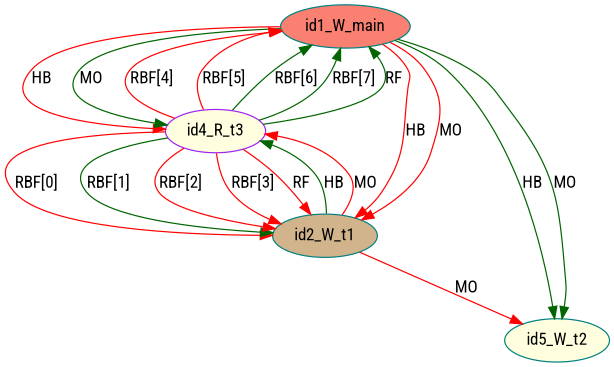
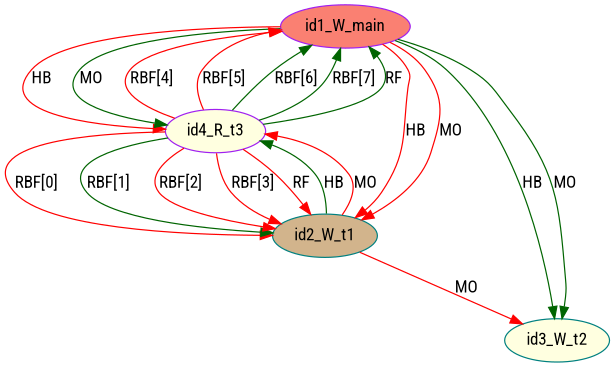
node "id1_W_main": color teal -> purple
node "id5_W_t2": label "id5_W_t2" -> "id3_W_t2"
